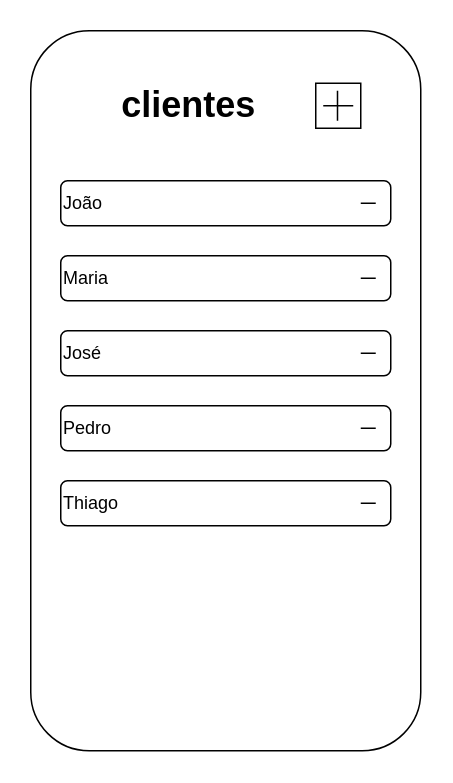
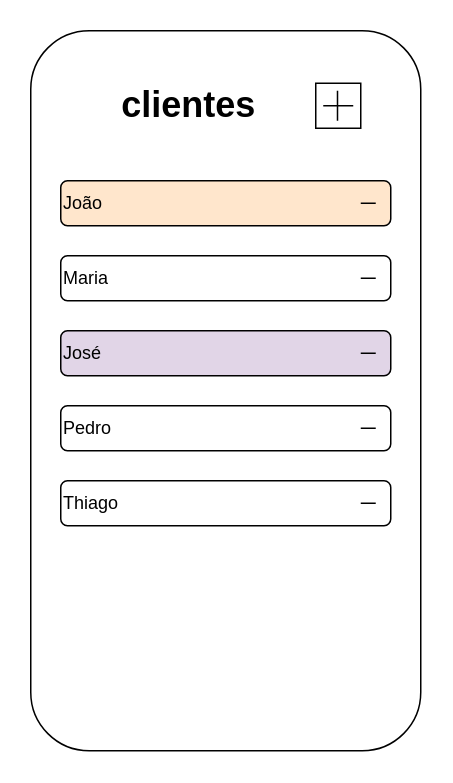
node "João": fillcolor #ffffff -> #ffe6cc
node "José": fillcolor #ffffff -> #e1d5e7
